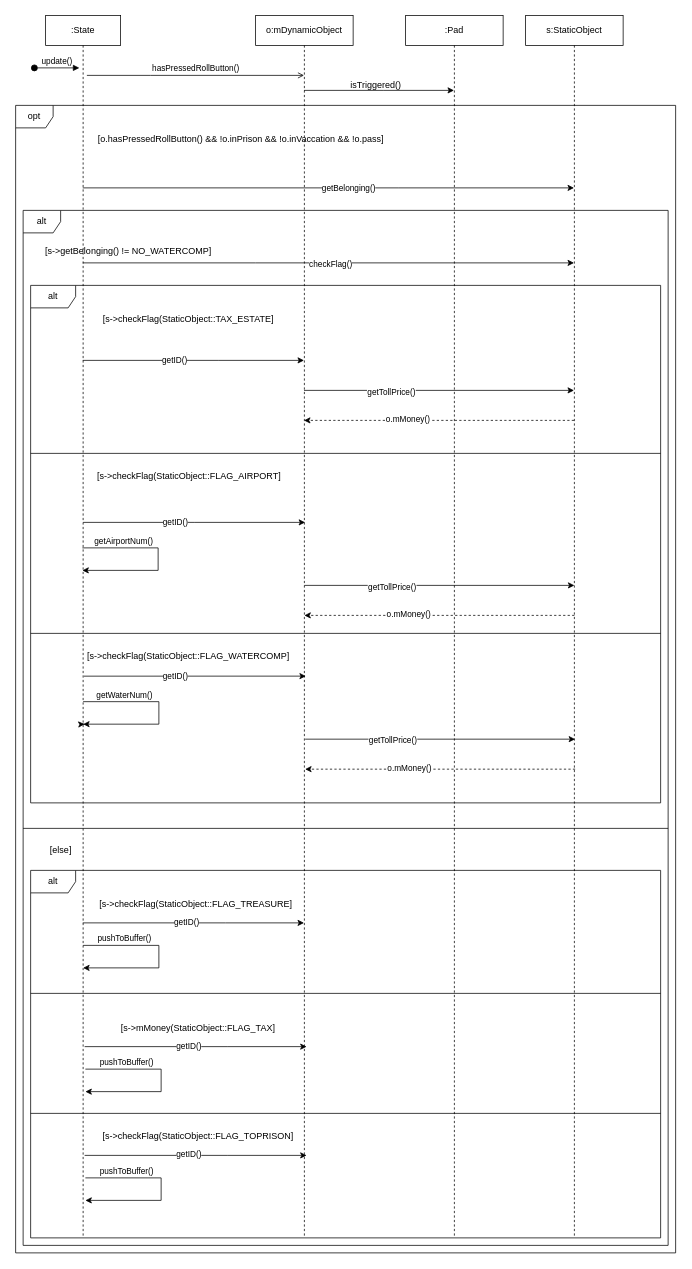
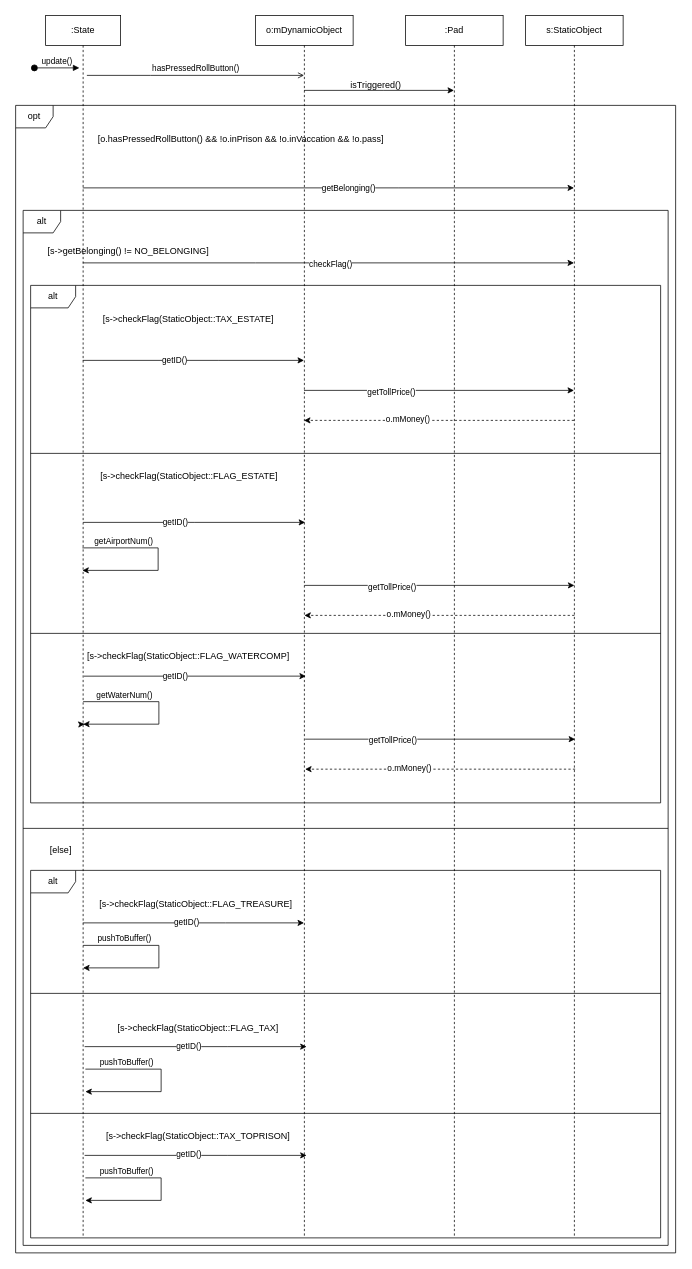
node "[s->getBelonging() != NO_WATERCOMP]": label "[s->getBelonging() != NO_WATERCOMP]" -> "[s->getBelonging() != NO_BELONGING]"
node "[s->checkFlag(StaticObject::FLAG_AIRPORT]": label "[s->checkFlag(StaticObject::FLAG_AIRPORT]" -> "[s->checkFlag(StaticObject::FLAG_ESTATE]"
node "[s->mMoney(StaticObject::FLAG_TAX]": label "[s->mMoney(StaticObject::FLAG_TAX]" -> "[s->checkFlag(StaticObject::FLAG_TAX]"
node "[s->checkFlag(StaticObject::FLAG_TOPRISON]": label "[s->checkFlag(StaticObject::FLAG_TOPRISON]" -> "[s->checkFlag(StaticObject::TAX_TOPRISON]"
